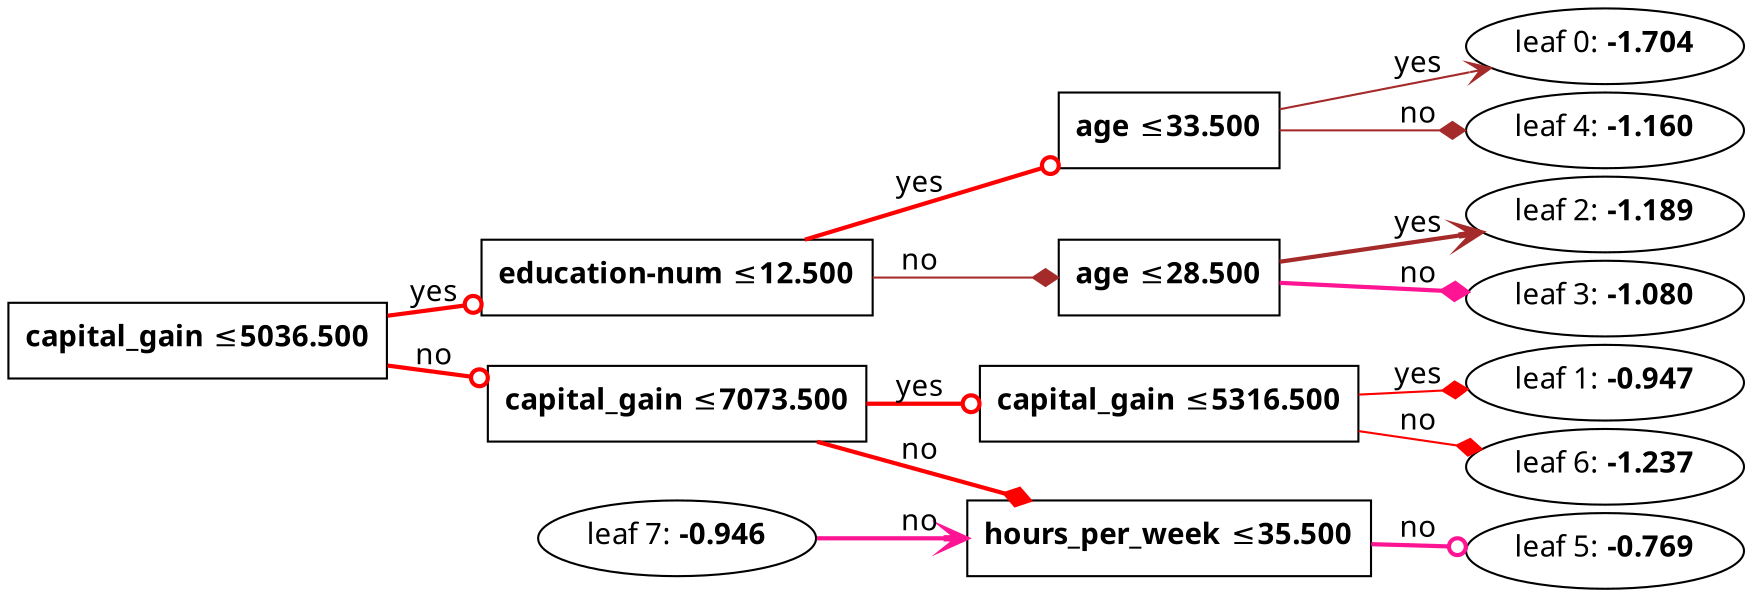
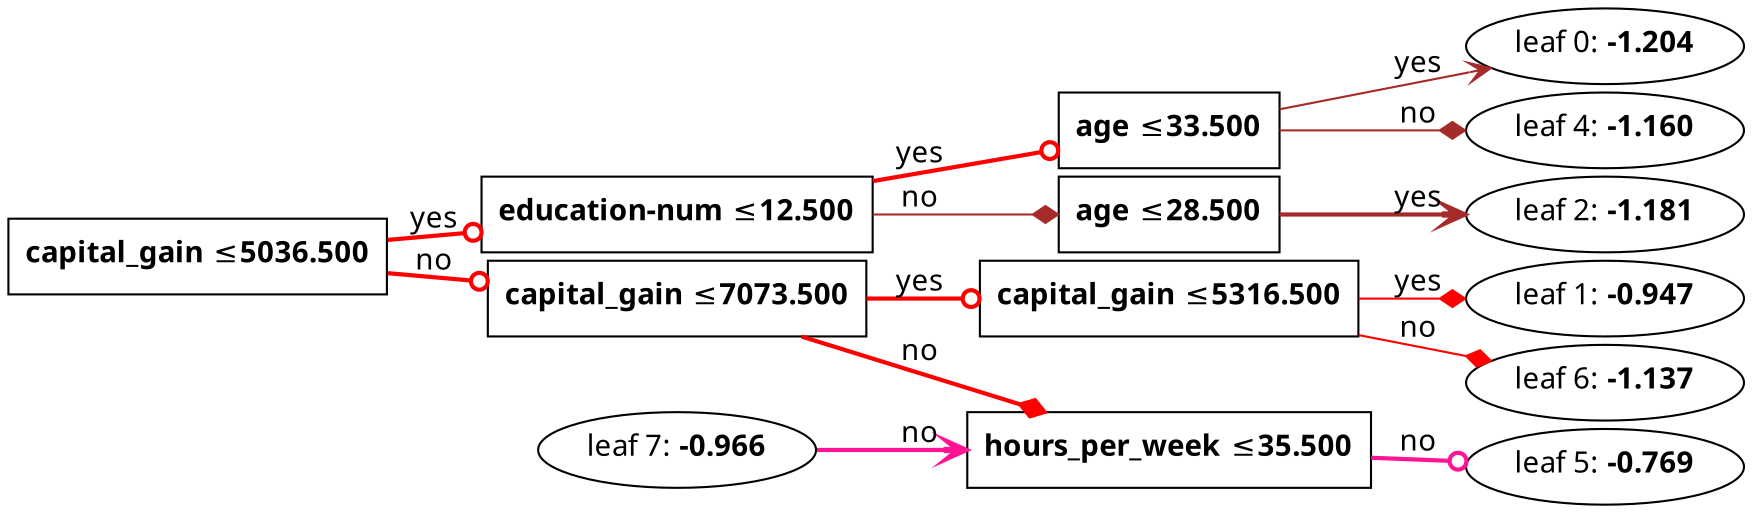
node "leaf 0:": text "-1.704" -> "-1.204"
node "leaf 2:": text "-1.189" -> "-1.181"
node "leaf 3:": removed
node "leaf 6:": text "-1.237" -> "-1.137"
node "leaf 7:": text "-0.946" -> "-0.966"
